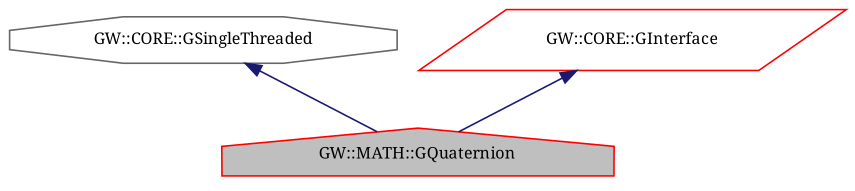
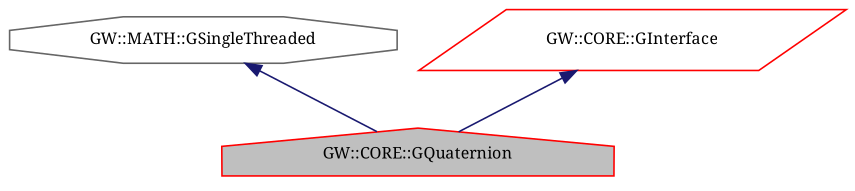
node "GW::CORE::GSingleThreaded": label "GW::CORE::GSingleThreaded" -> "GW::MATH::GSingleThreaded"
node "GW::MATH::GQuaternion": label "GW::MATH::GQuaternion" -> "GW::CORE::GQuaternion"
